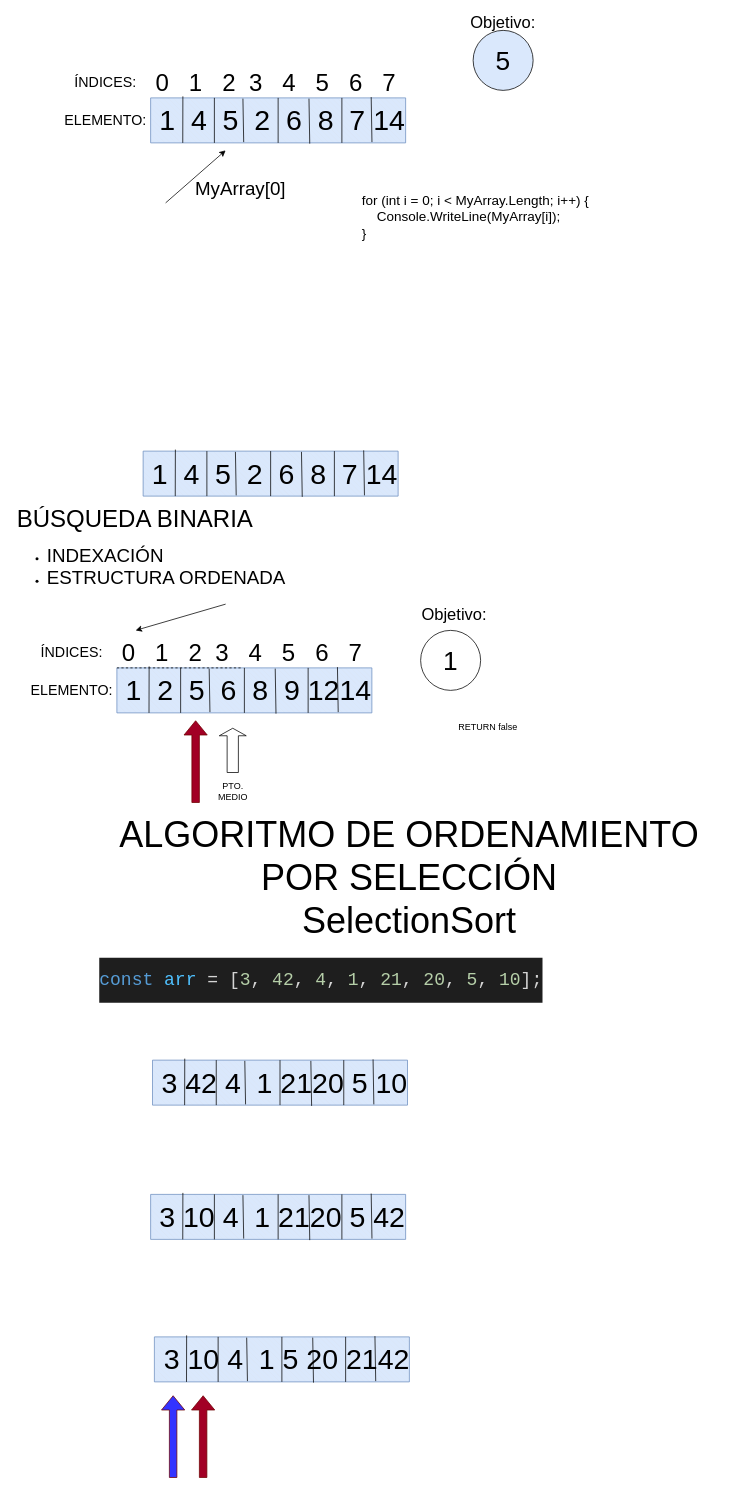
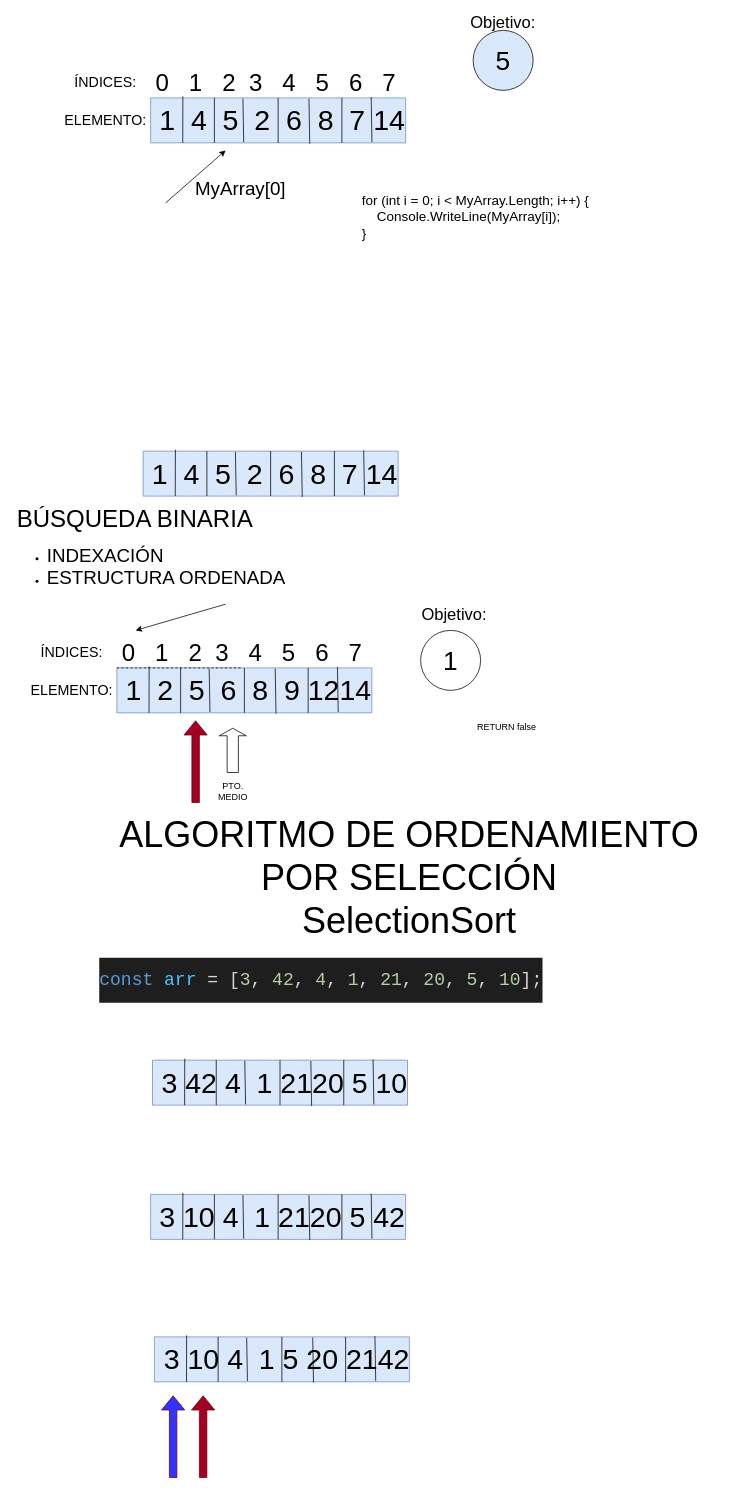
node "RETURN false": moved (488, 727) -> (507, 727)
